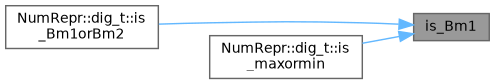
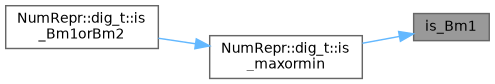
edge "NumRepr::dig_t::is _Bm1orBm2" -> "is_Bm1": now "NumRepr::dig_t::is _Bm1orBm2" -> "NumRepr::dig_t::is _maxormin"
